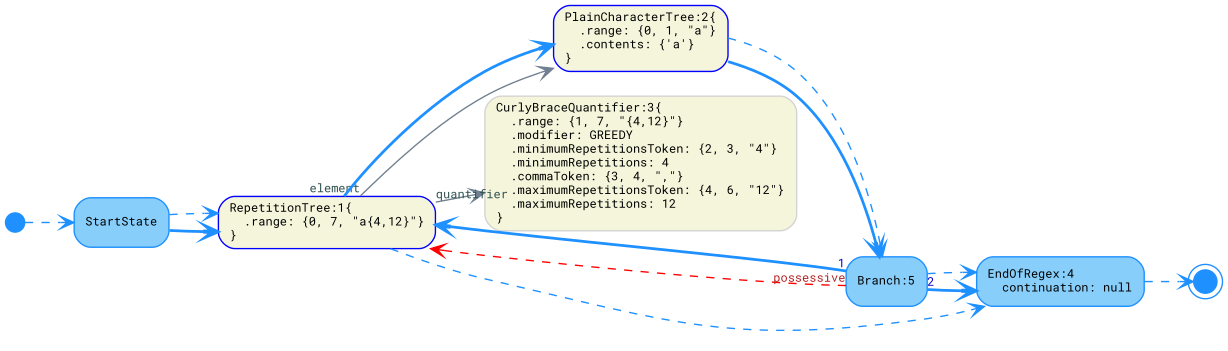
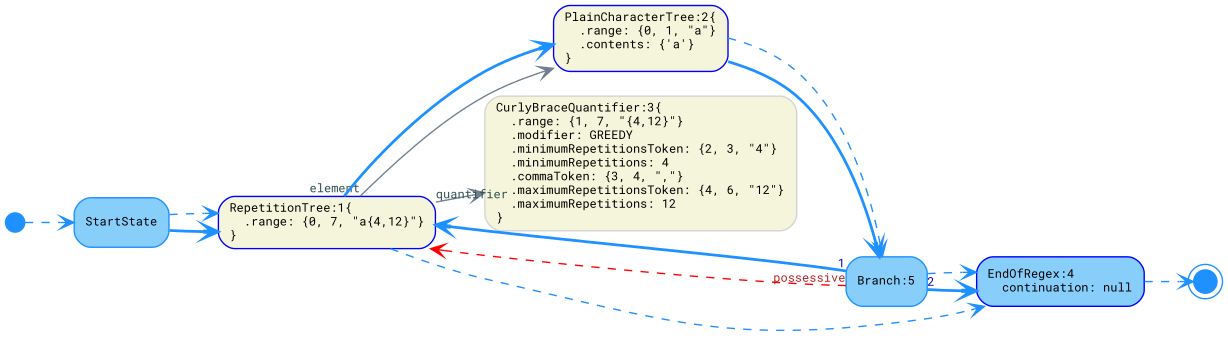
node "EndOfRegex:4 continuation: null": color DodgerBlue -> Blue
